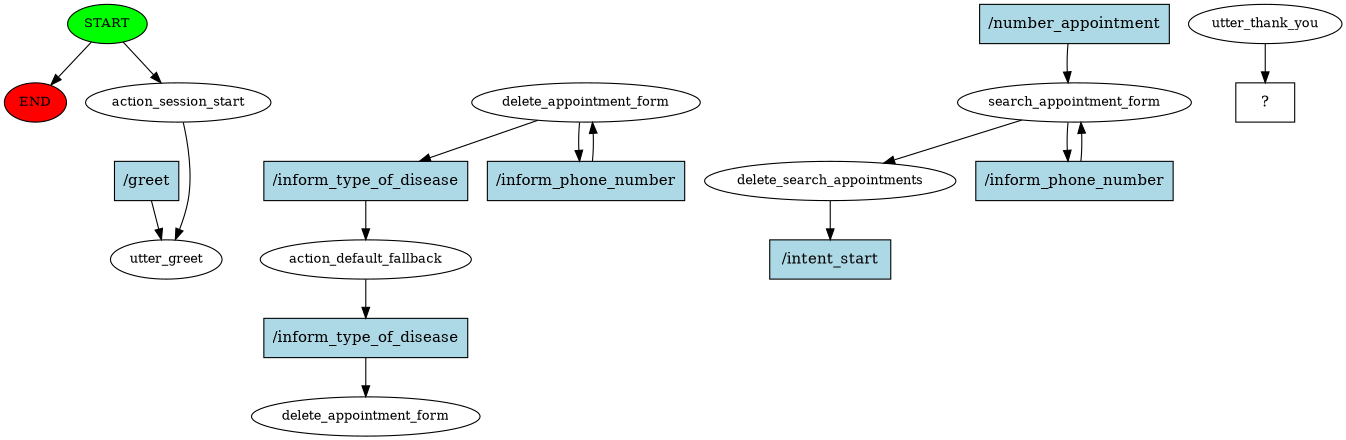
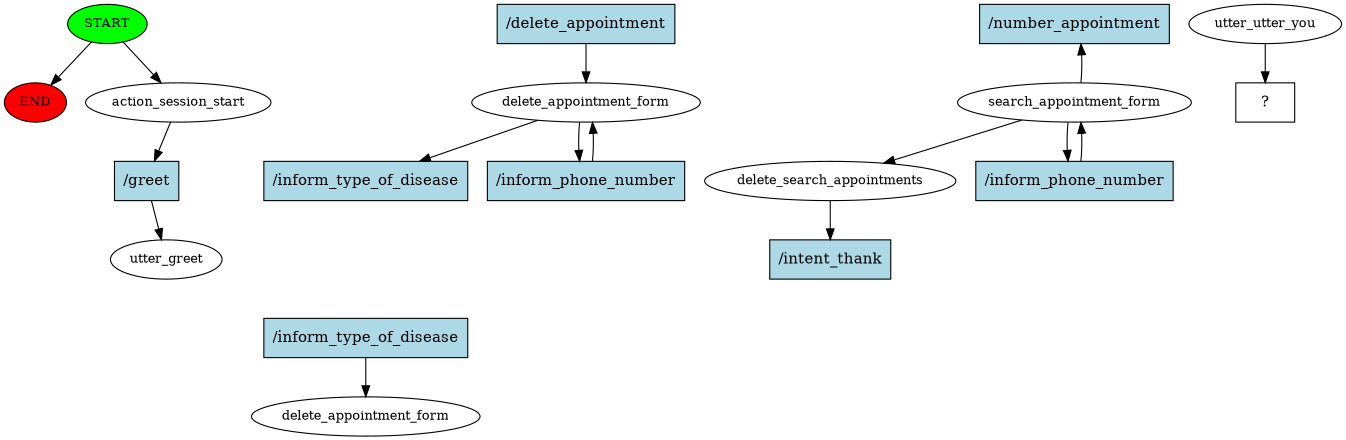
node "/delete_appointment": added
node "utter_thank_you": label "utter_thank_you" -> "utter_utter_you"
edge "/number_appointment" -> "search_appointment_form": reversed
edge "action_session_start" -> "utter_greet": now "action_session_start" -> "/greet"
node "action_default_fallback": removed
node "/intent_start": label "/intent_start" -> "/intent_thank"
